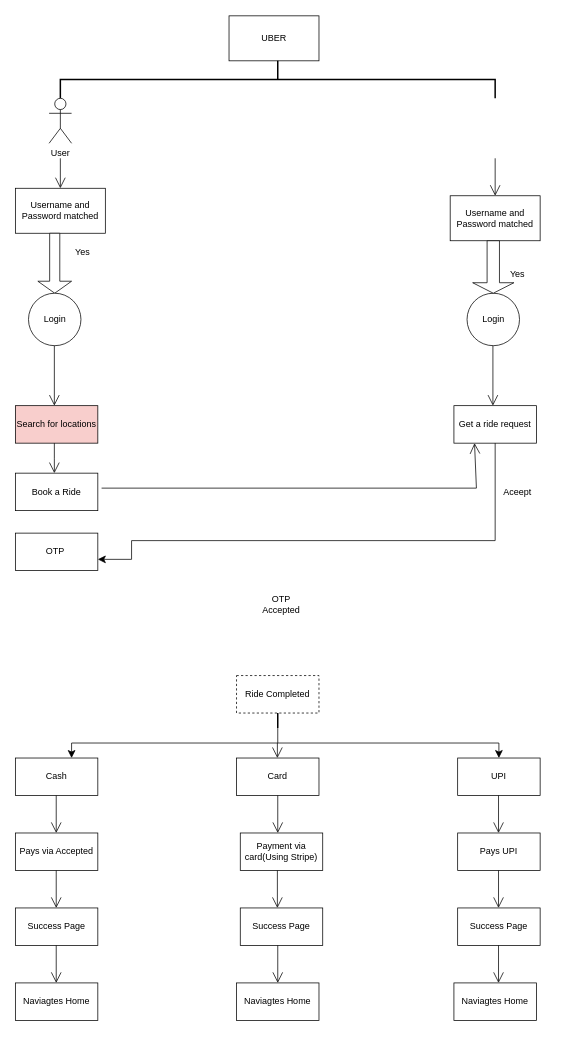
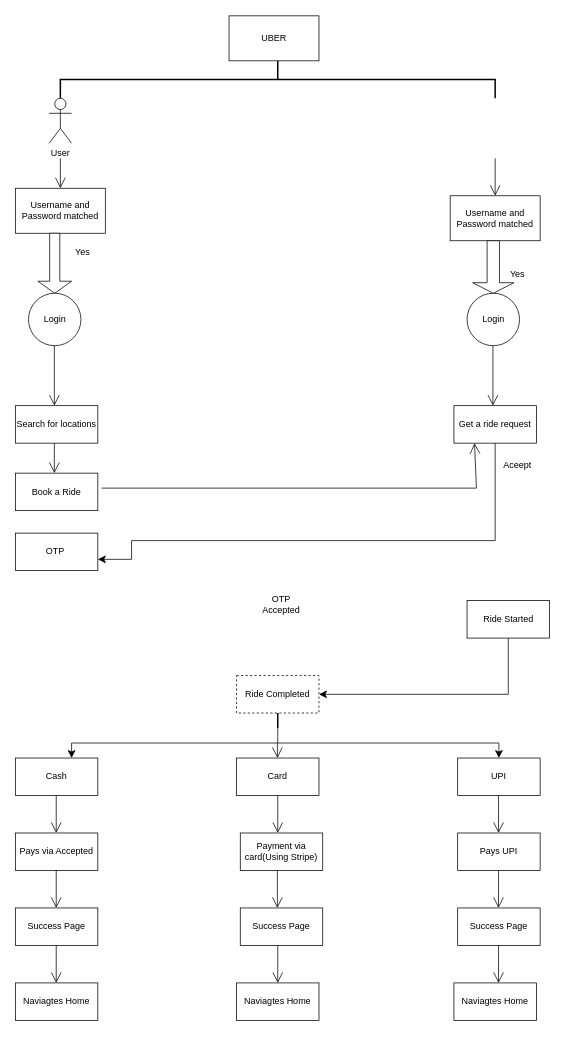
node "Search for locations": fillcolor #f8cecc -> #ffffff
node "Aceept": moved (518, 492) -> (518, 465)
node "Ride Started": added
edge "Ride Started" -> "Ride Completed": added
